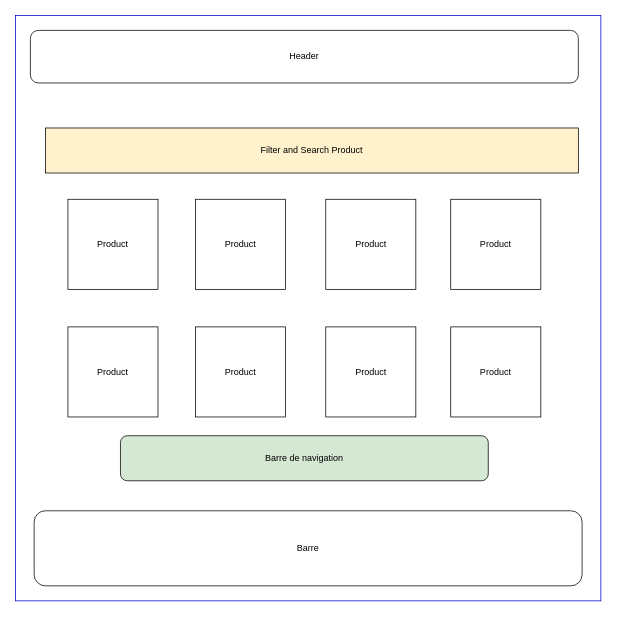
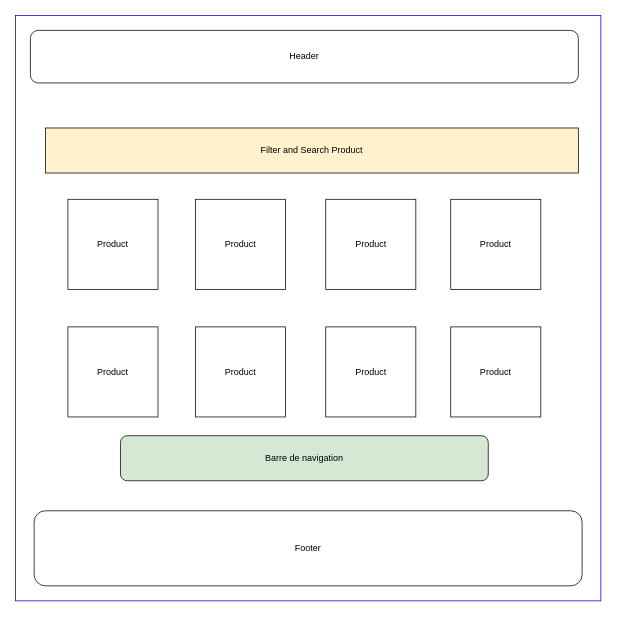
node "Barre": label "Barre" -> "Footer"
